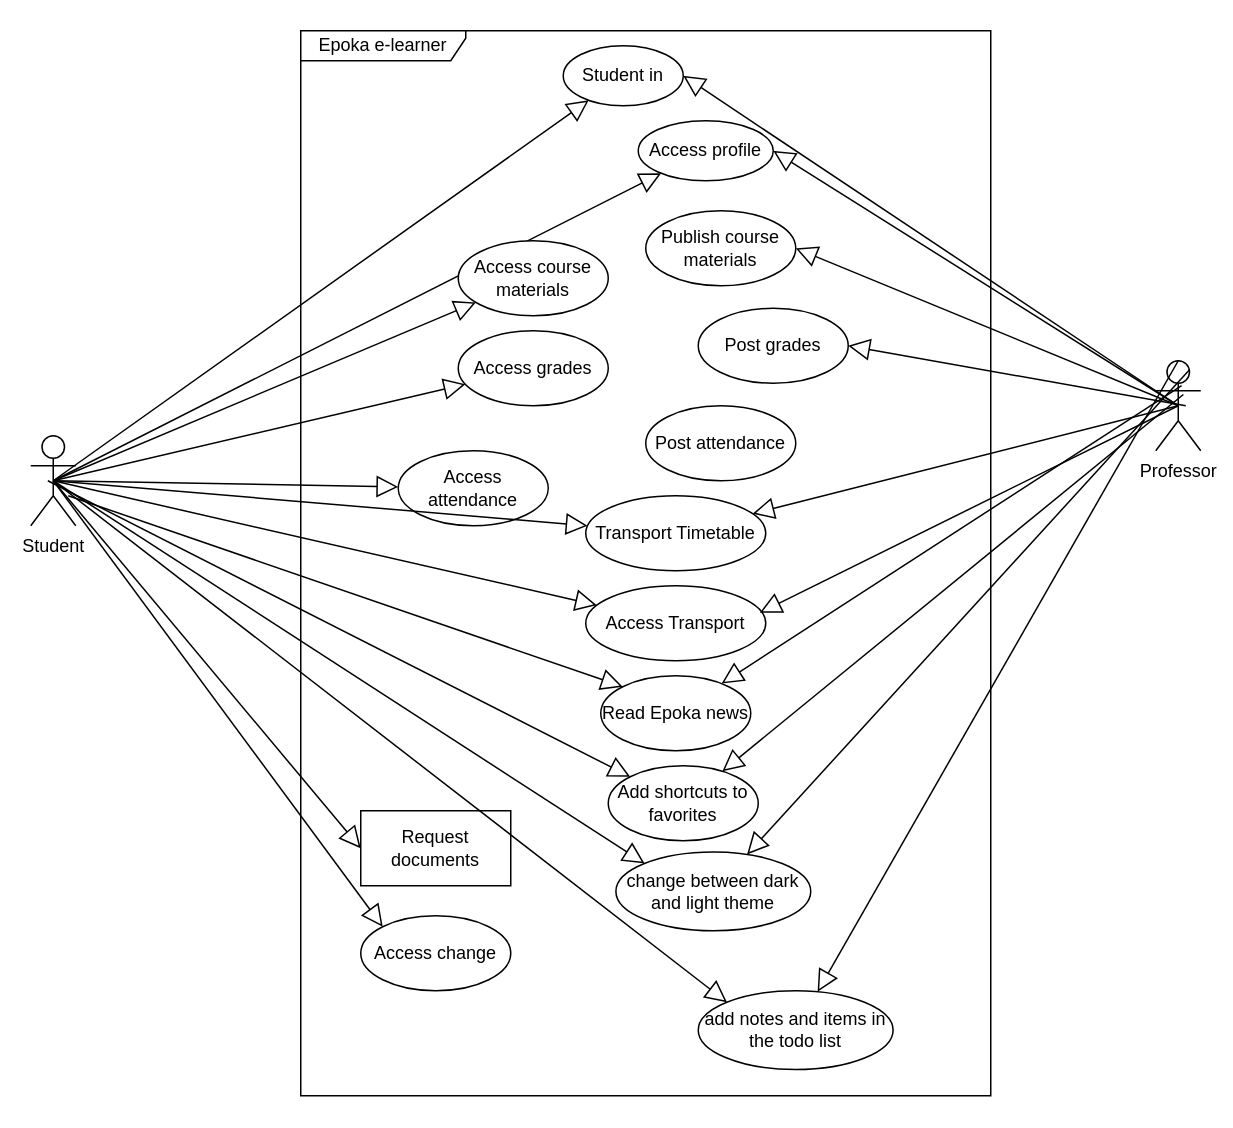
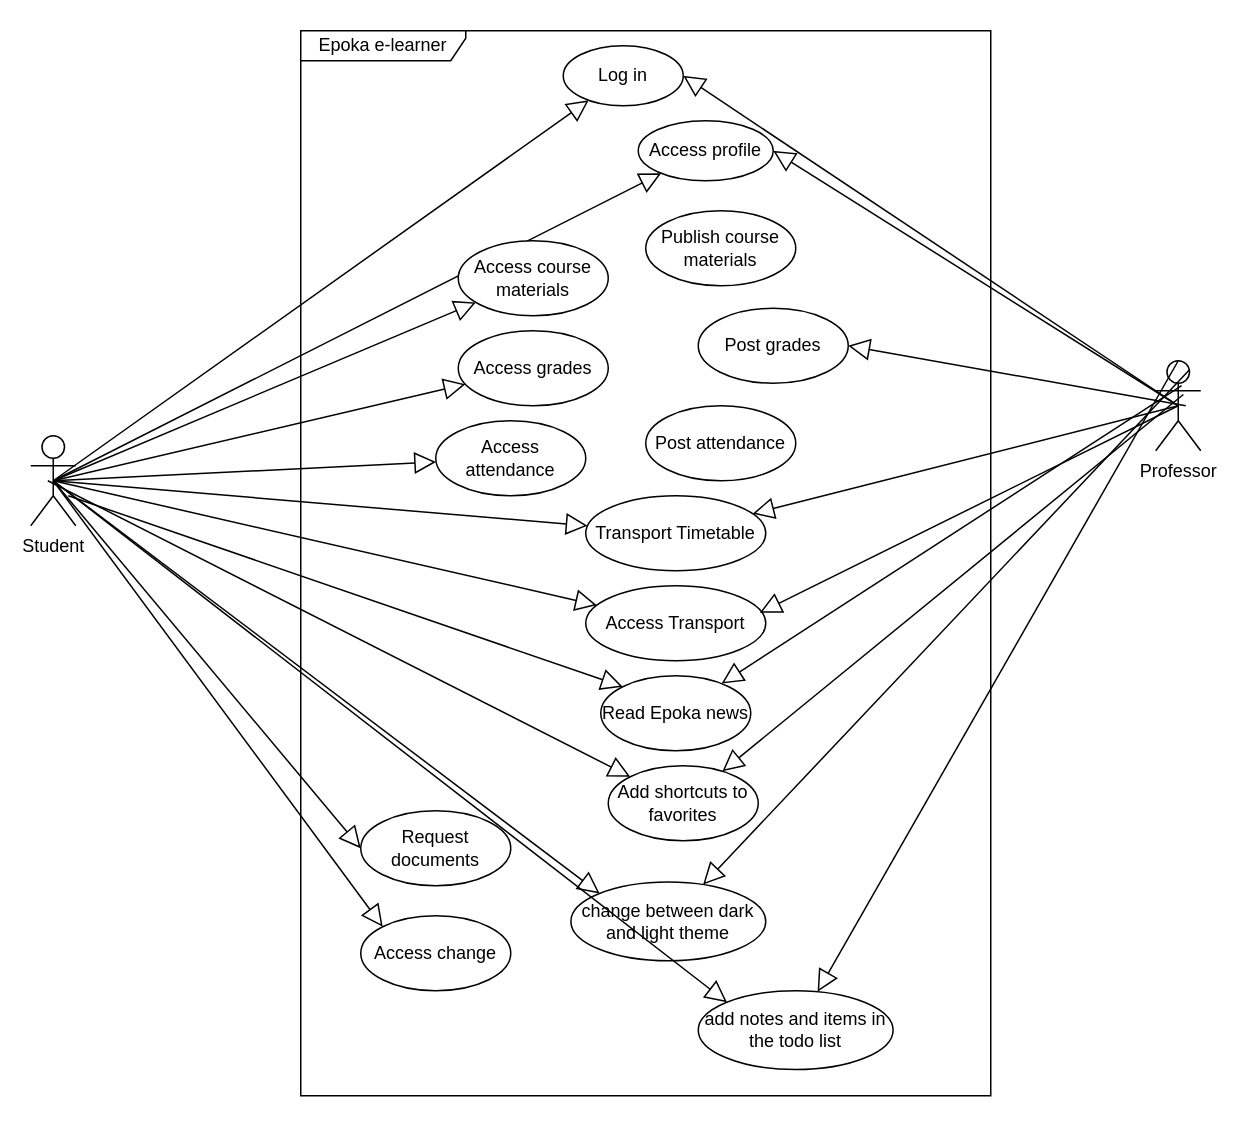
node "Student in": label "Student in" -> "Log in"
edge "Professor" -> "Publish course materials": removed
node "Access attendance": moved (473, 488) -> (511, 458)
node "Request documents": shape rectangle -> ellipse
node "change between dark and light theme": moved (713, 891) -> (668, 921)
